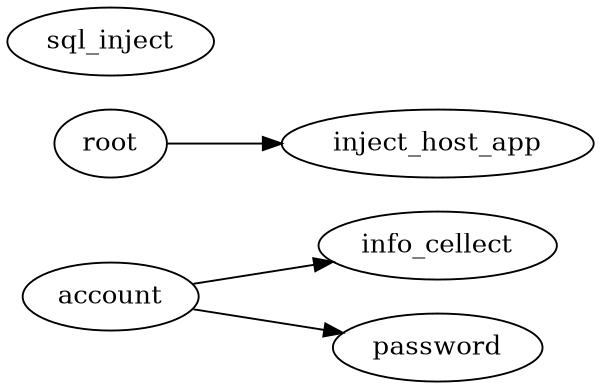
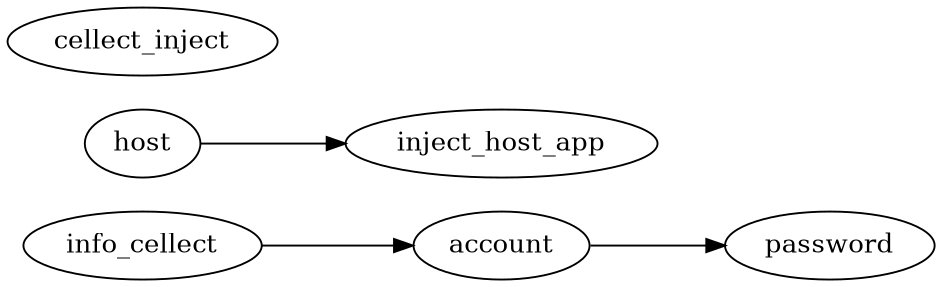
node "sql_inject": label "sql_inject" -> "cellect_inject"
node "root": label "root" -> "host"
edge "account" -> "info_cellect": reversed
